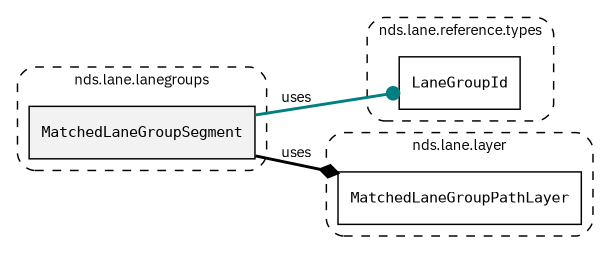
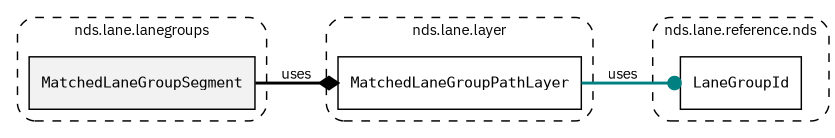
cluster "nds.lane.reference.types": label "nds.lane.reference.types" -> "nds.lane.reference.nds"
edge "MatchedLaneGroupSegment" -> "LaneGroupId": now "MatchedLaneGroupPathLayer" -> "LaneGroupId"
